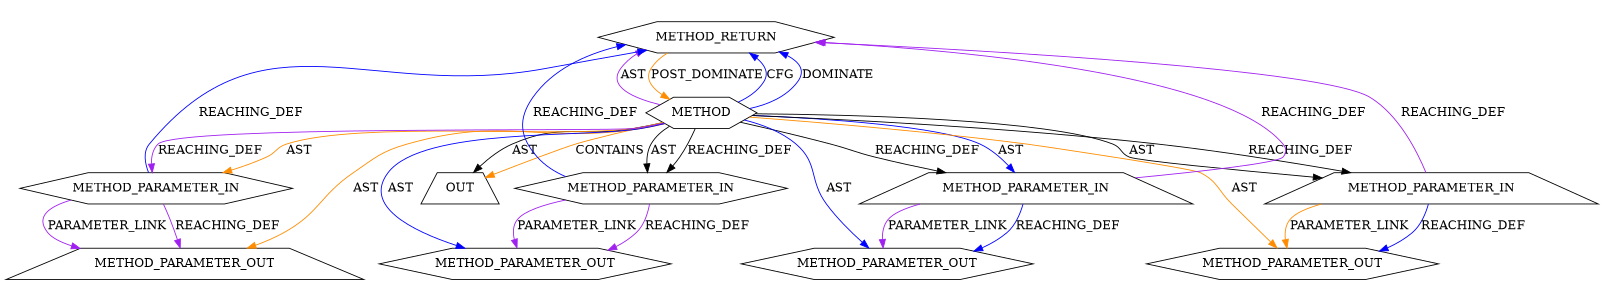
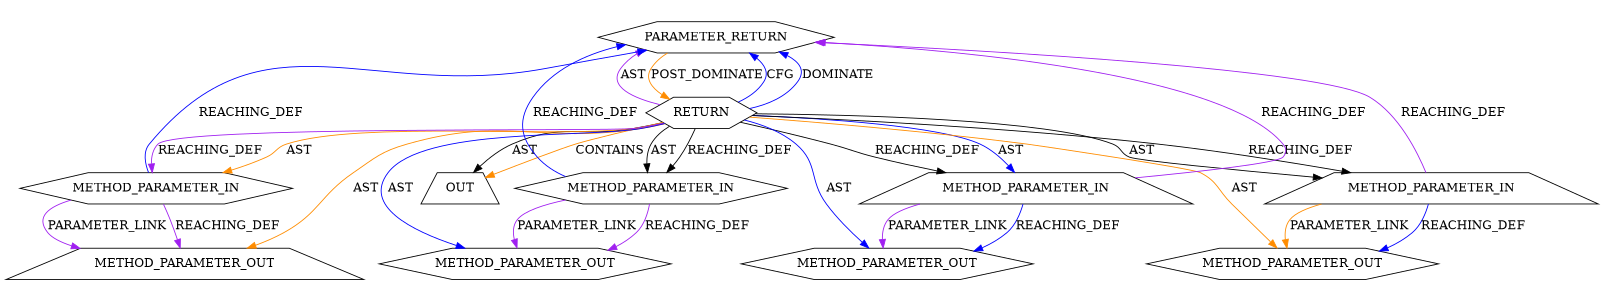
node "METHOD_RETURN": label "METHOD_RETURN" -> "PARAMETER_RETURN"
node "METHOD": label "METHOD" -> "RETURN"
